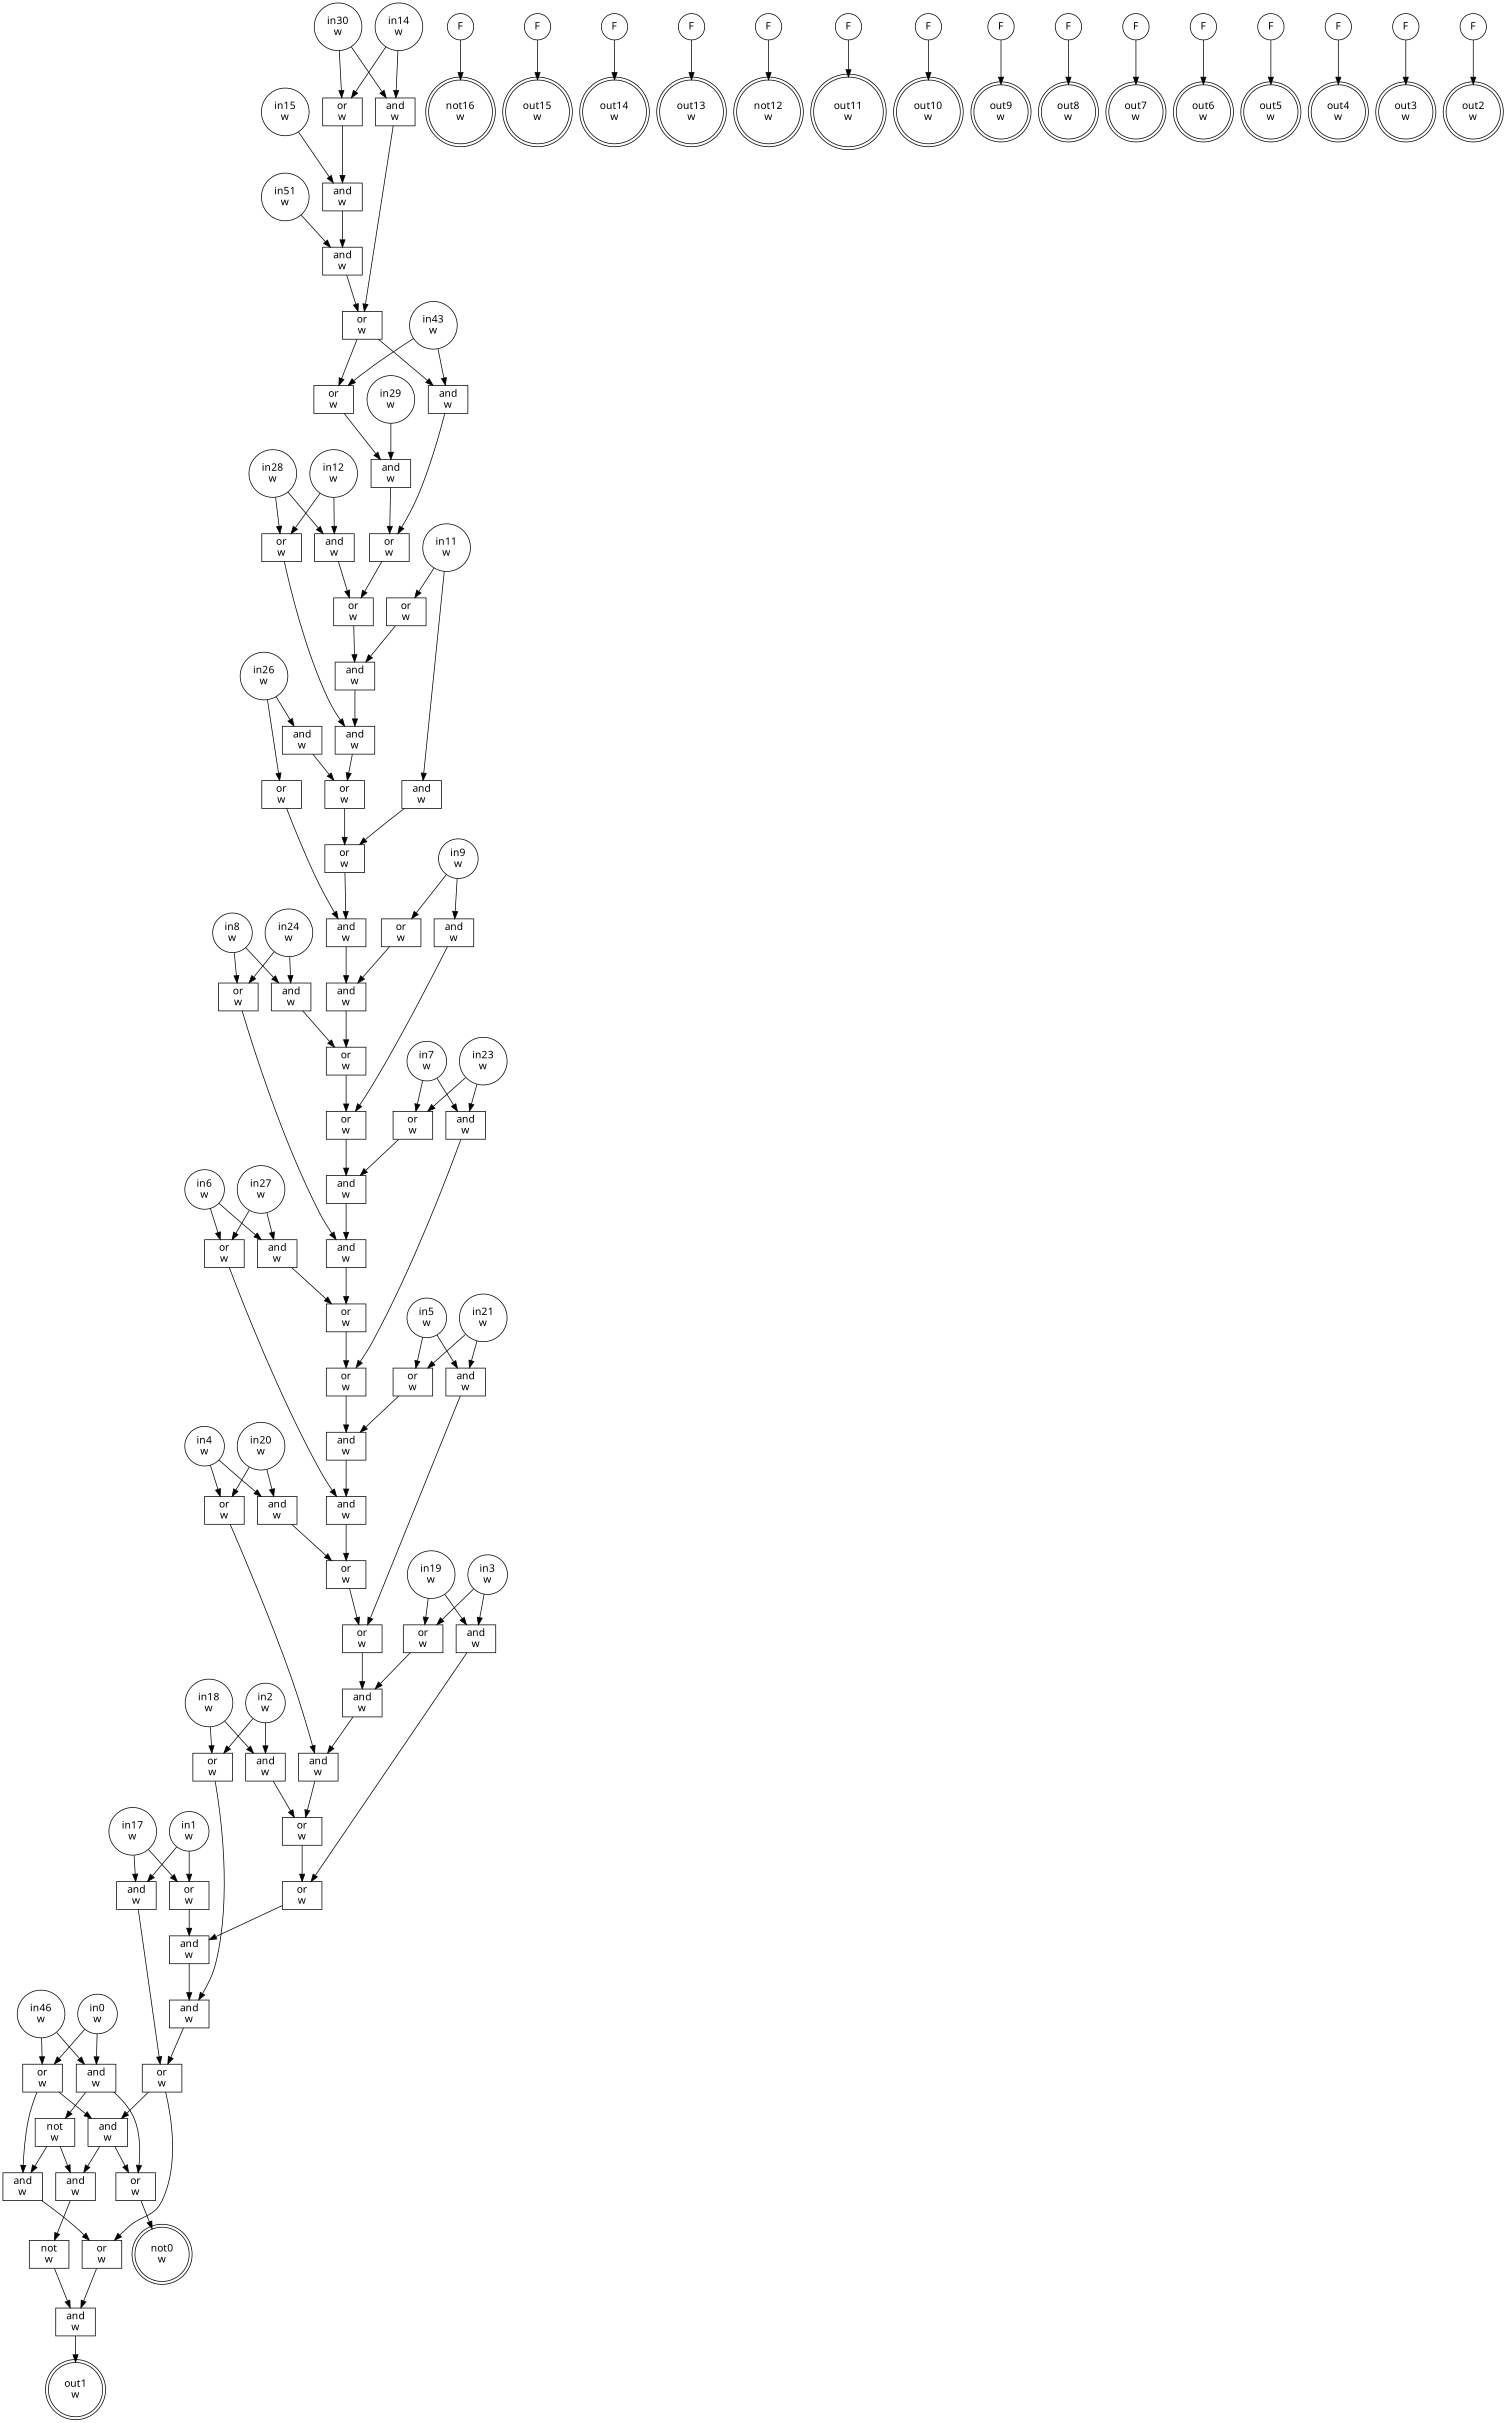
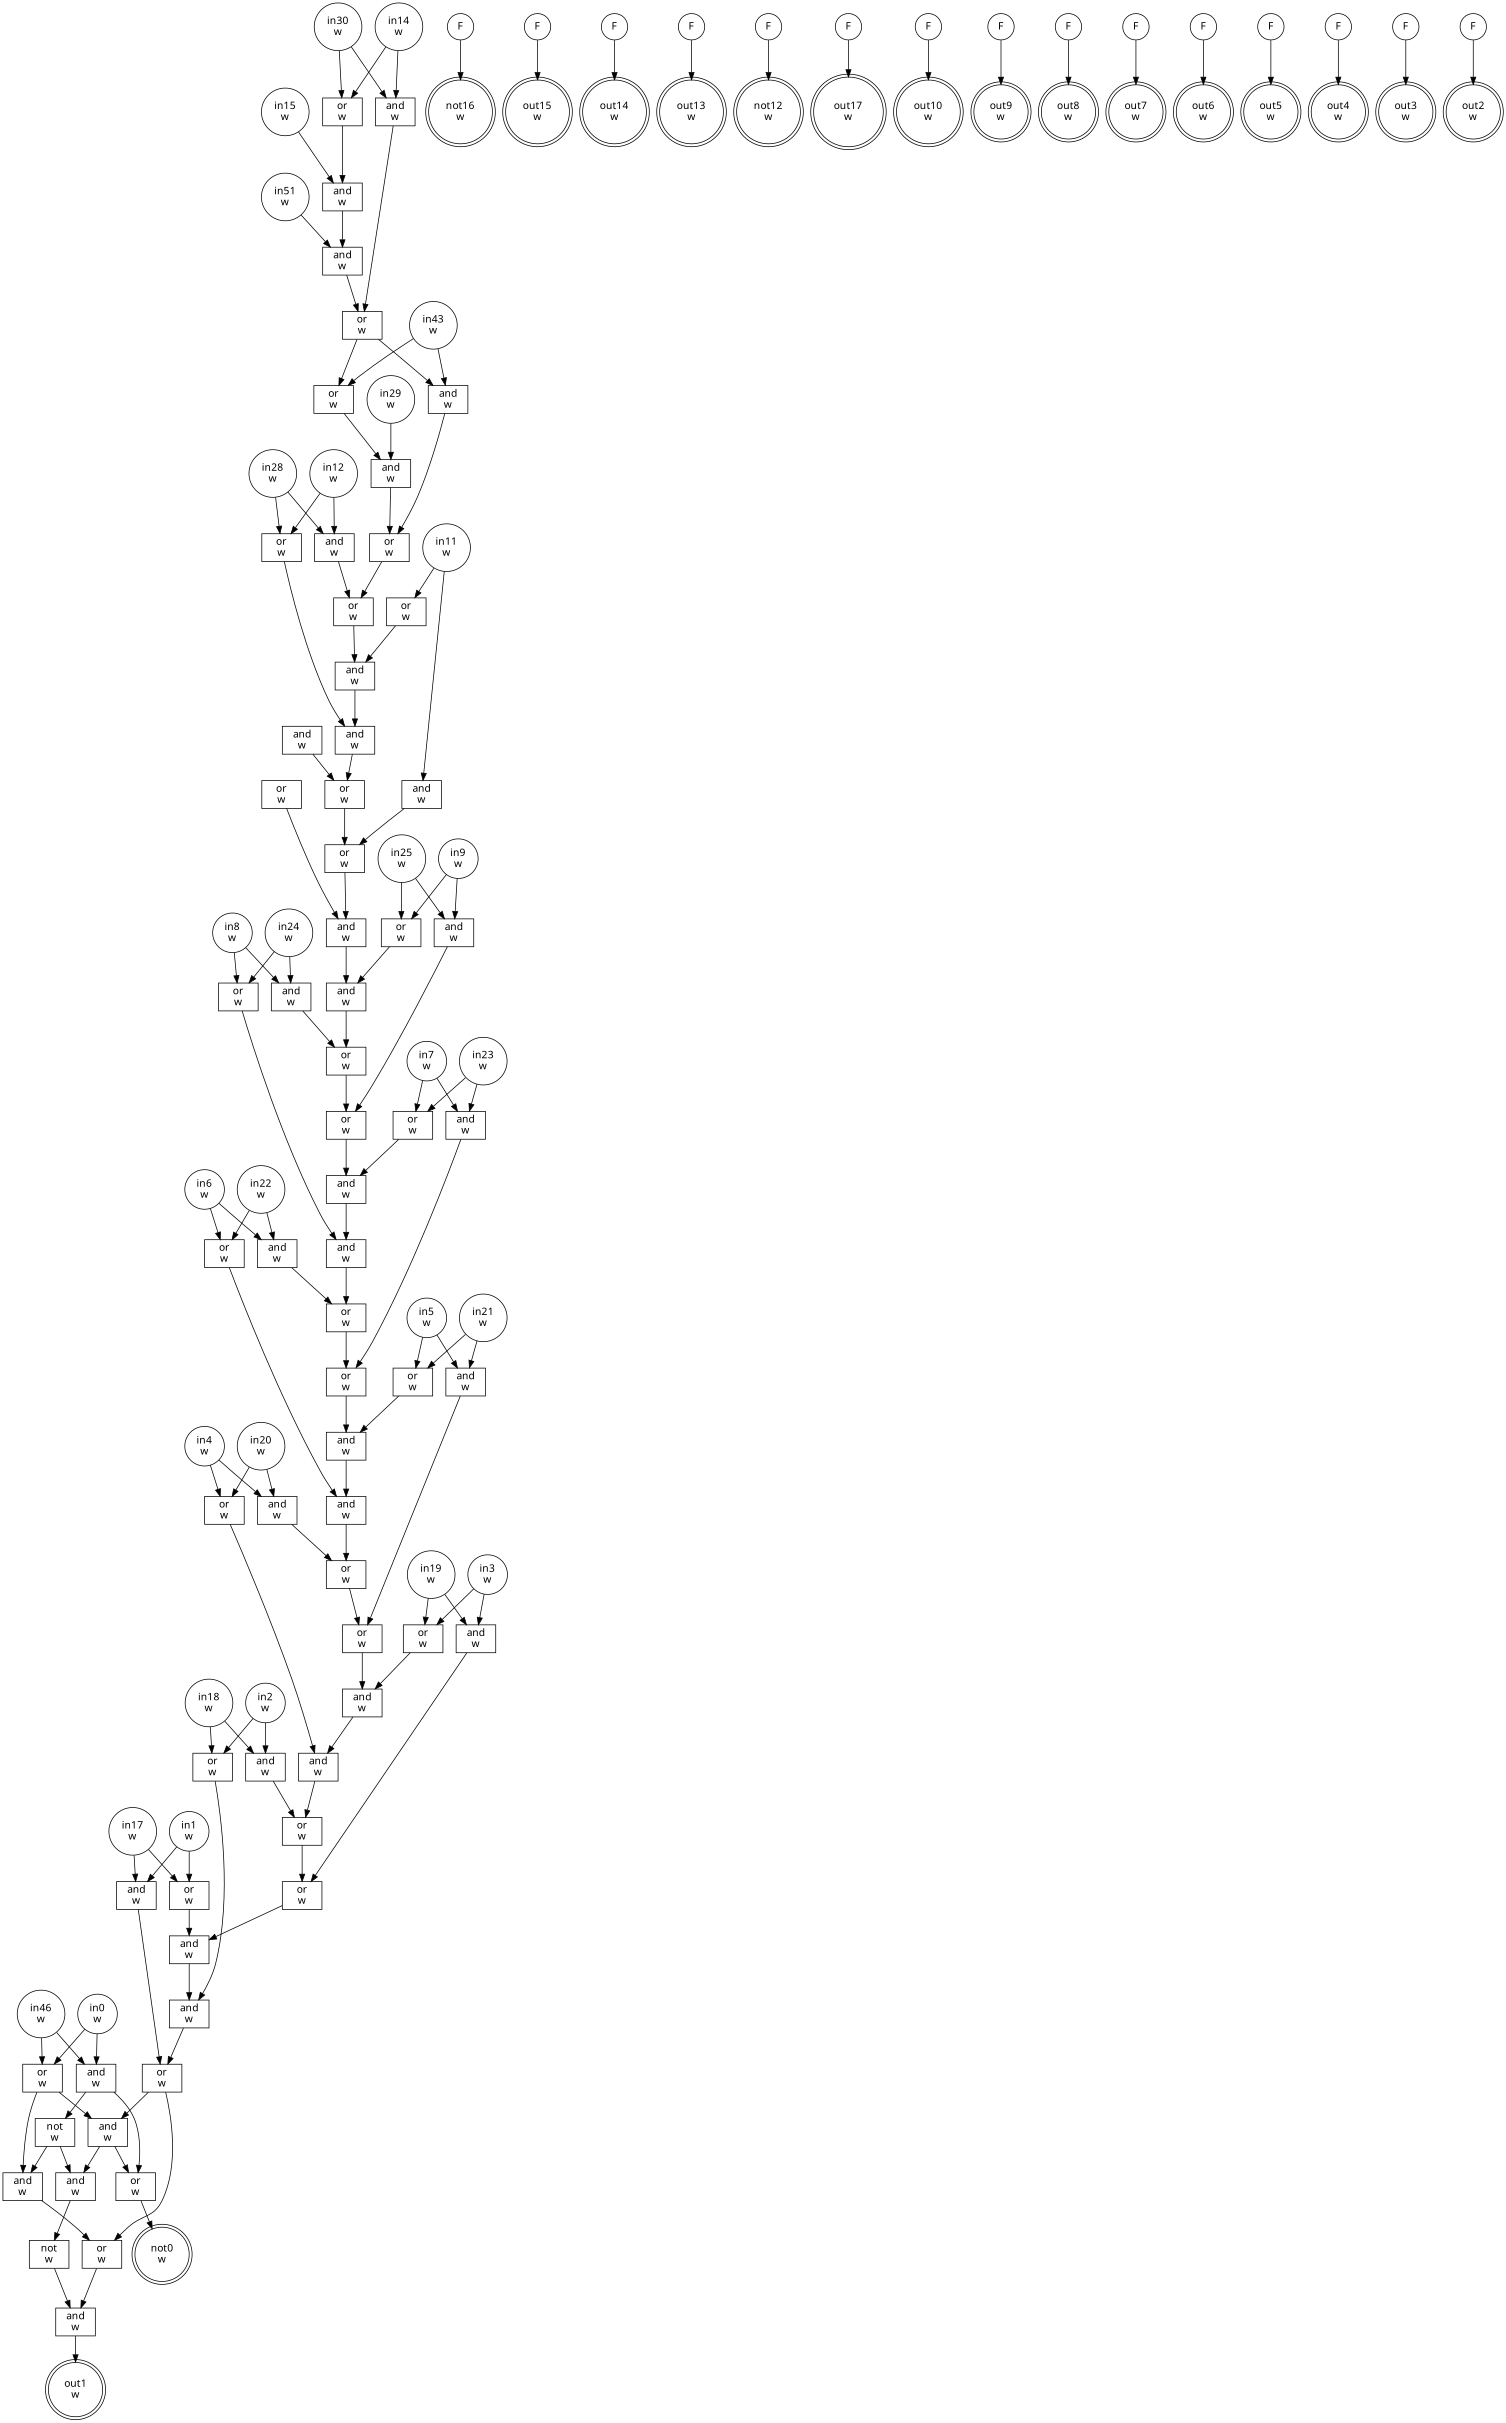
node "out11 w": label "out11 w" -> "out17 w"
node "in26 w": removed
node "in25 w": added
node "in27 w": label "in27 w" -> "in22 w"
